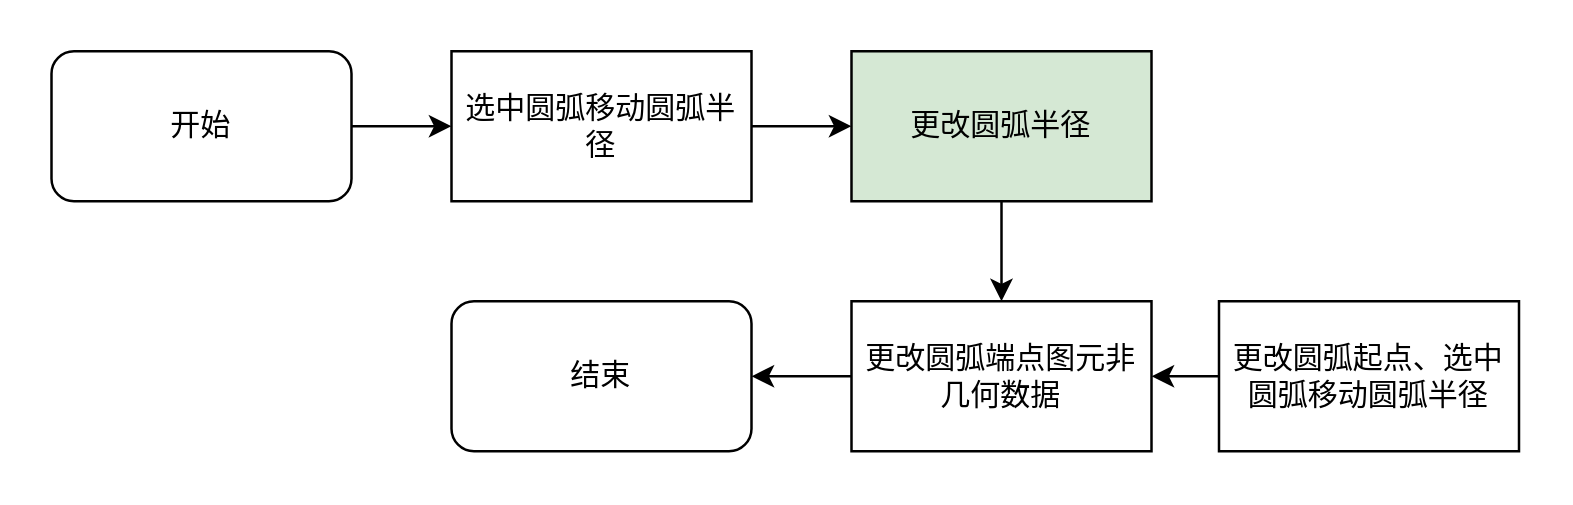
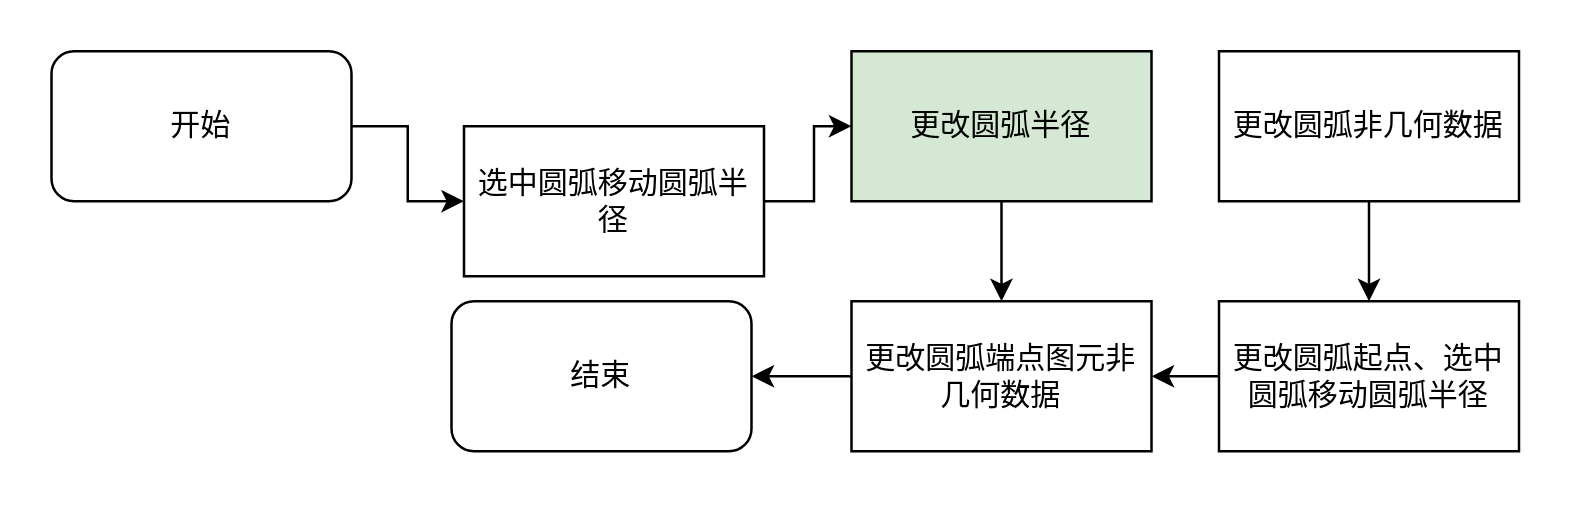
node "选中圆弧移动圆弧半径": moved (601, 126) -> (614, 201)
node "更改圆弧非几何数据": added
edge "更改圆弧非几何数据" -> "更改圆弧起点、选中圆弧移动圆弧半径": added
